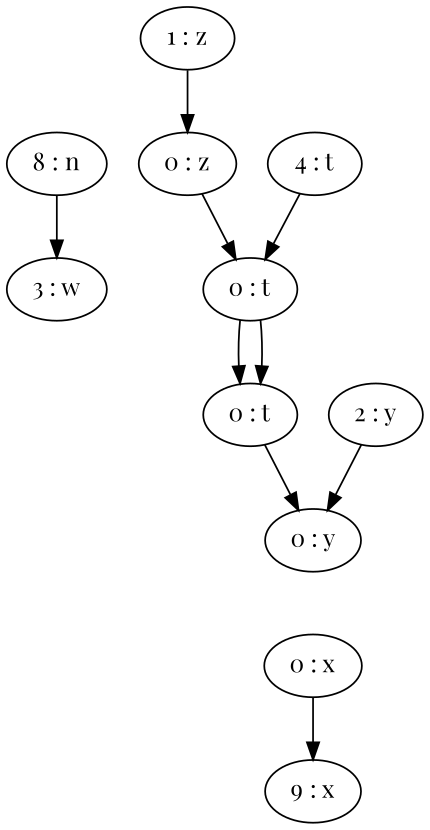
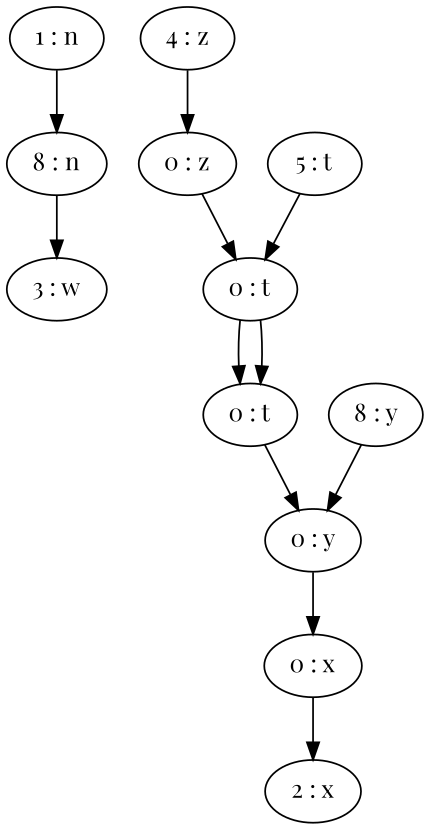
node "1 : n": added
node "1 : z": label "1 : z" -> "4 : z"
node "4 : t": label "4 : t" -> "5 : t"
node "2 : y": label "2 : y" -> "8 : y"
edge "0 : y" -> "0 : x": added
node "9 : x": label "9 : x" -> "2 : x"
